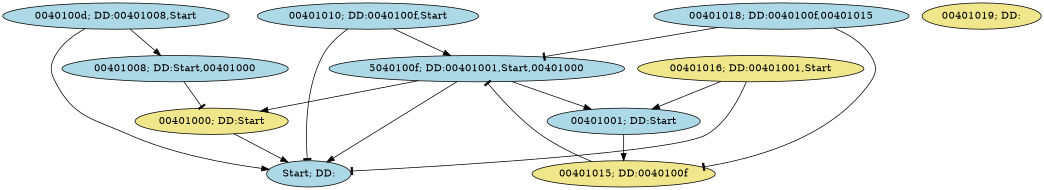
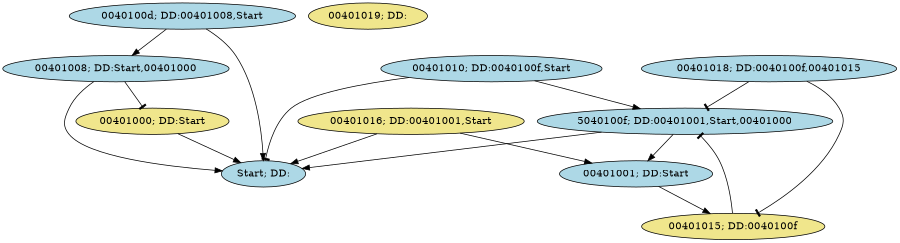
edge "5040100f; DD:00401001,Start,00401000" -> "00401000; DD:Start": removed
edge "00401008; DD:Start,00401000" -> "Start; DD:": added
edge "00401016; DD:00401001,Start" -> "Start; DD:": arrowhead tee -> normal
